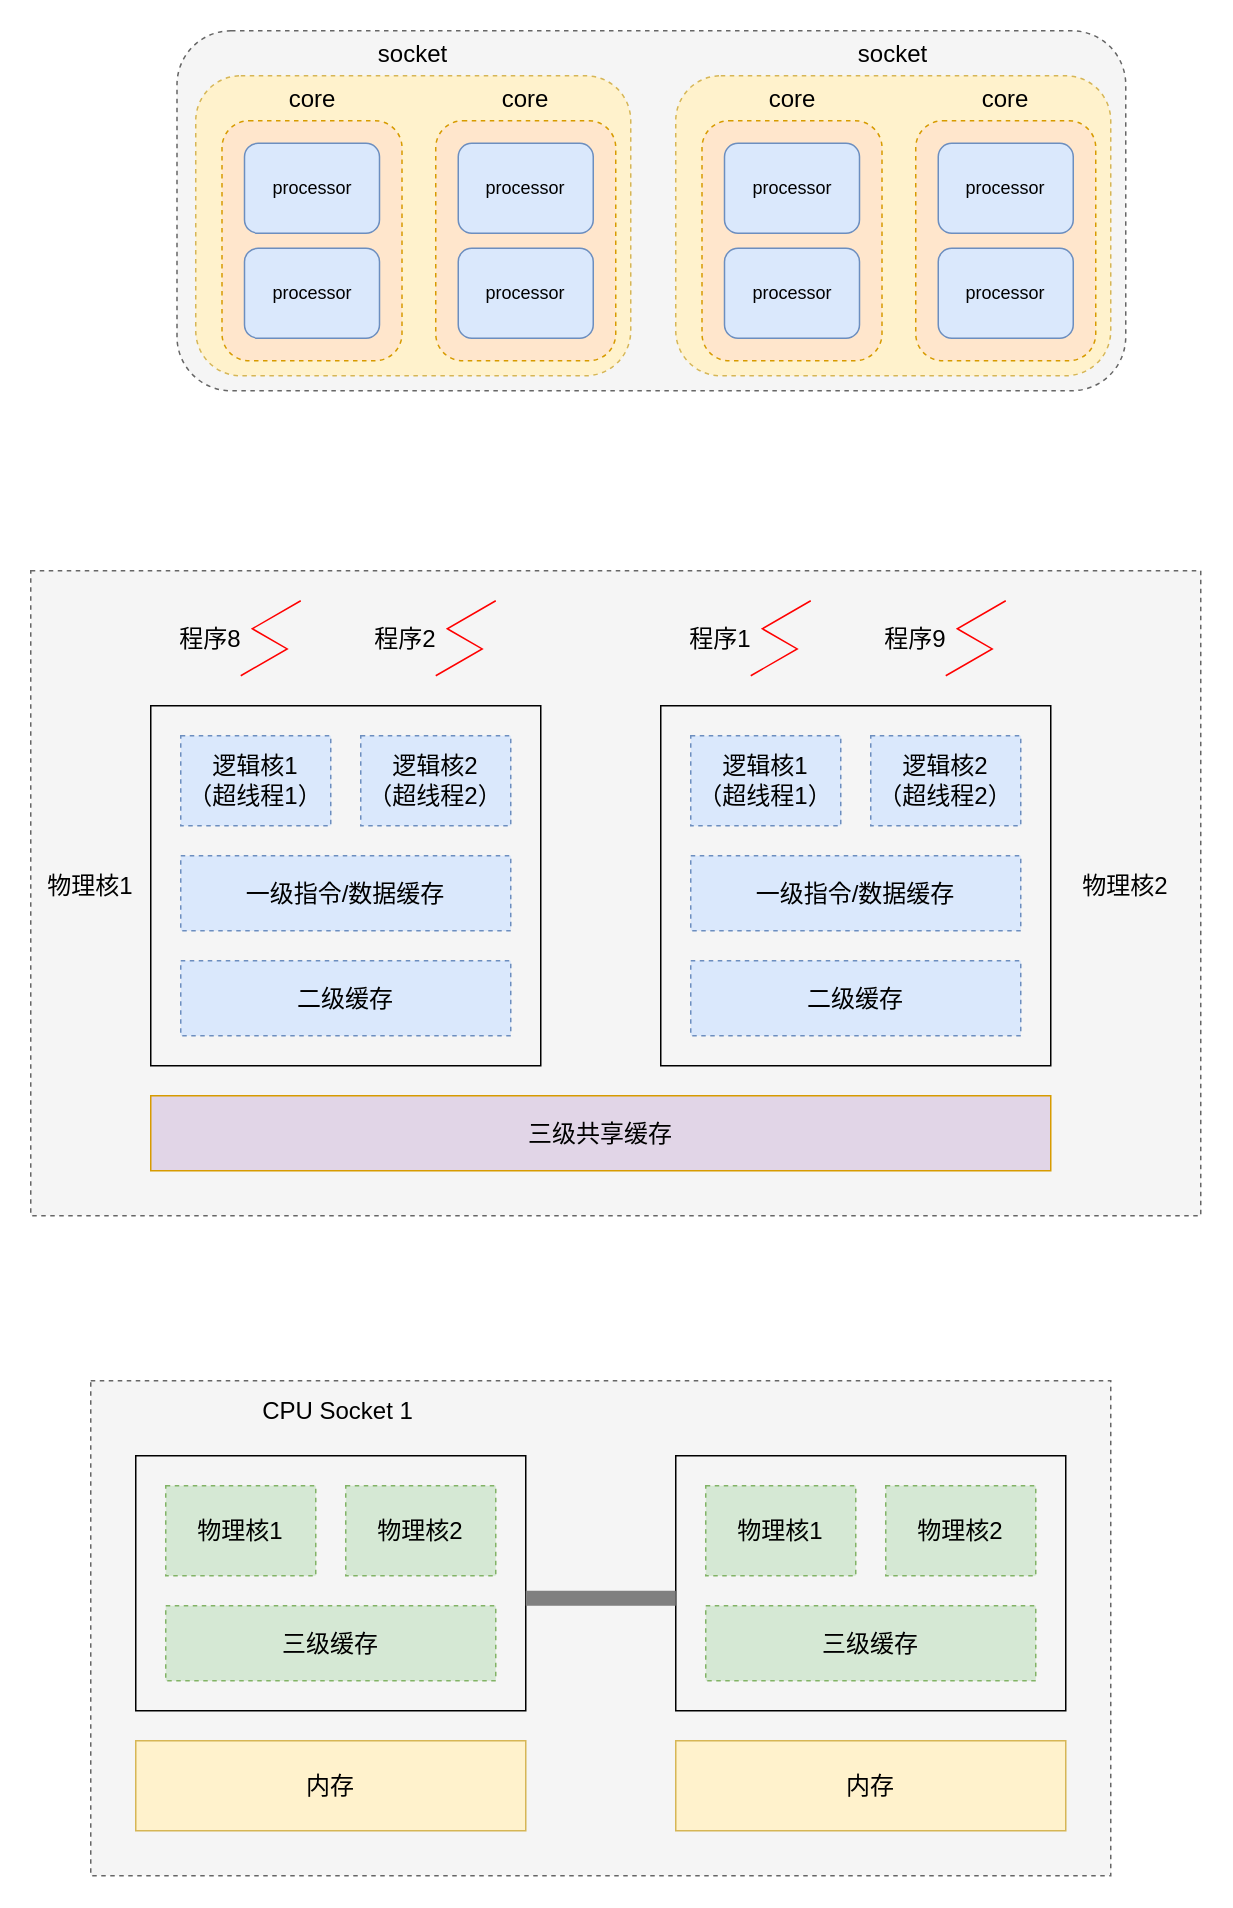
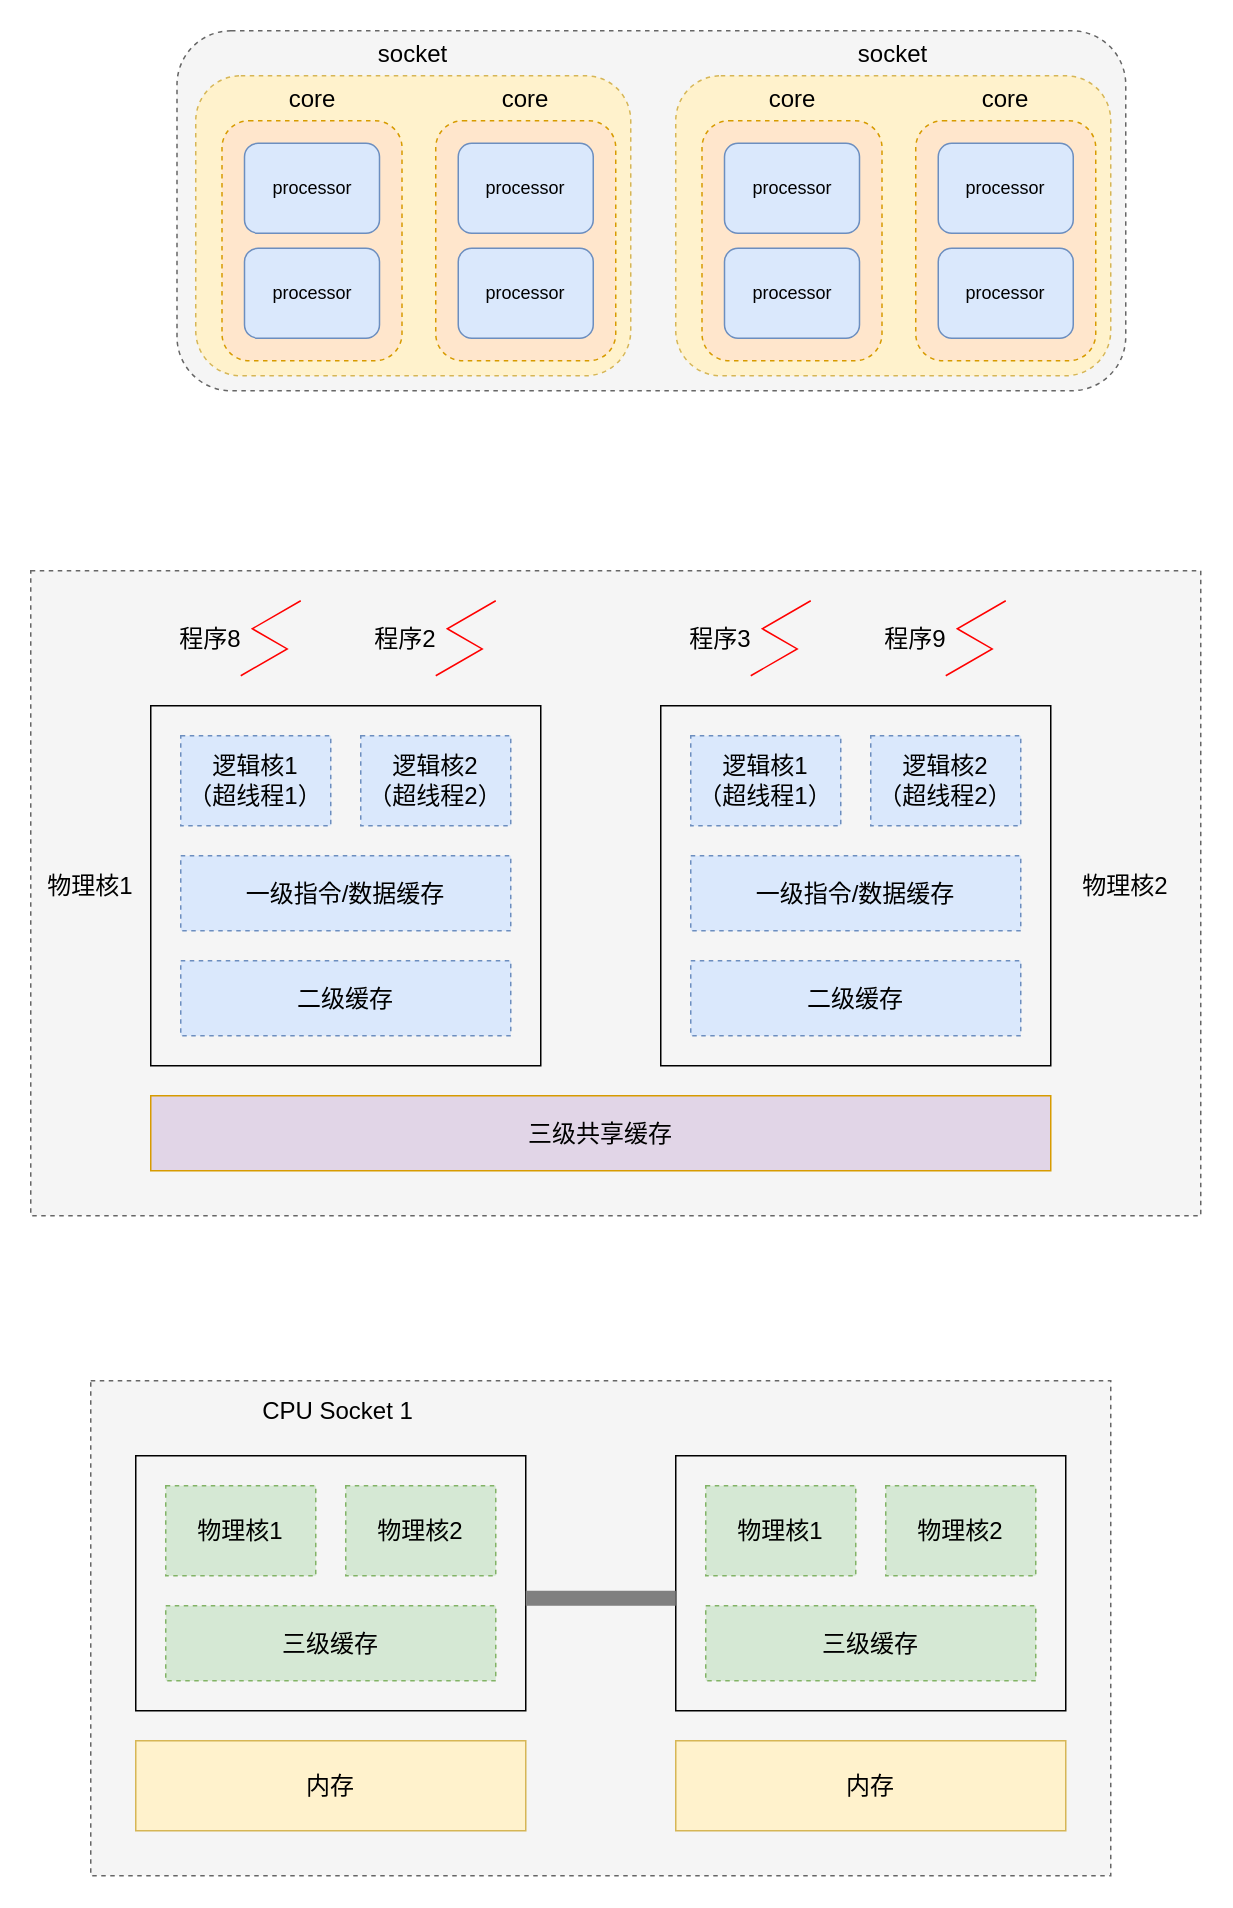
node "程序1": label "程序1" -> "程序3"
